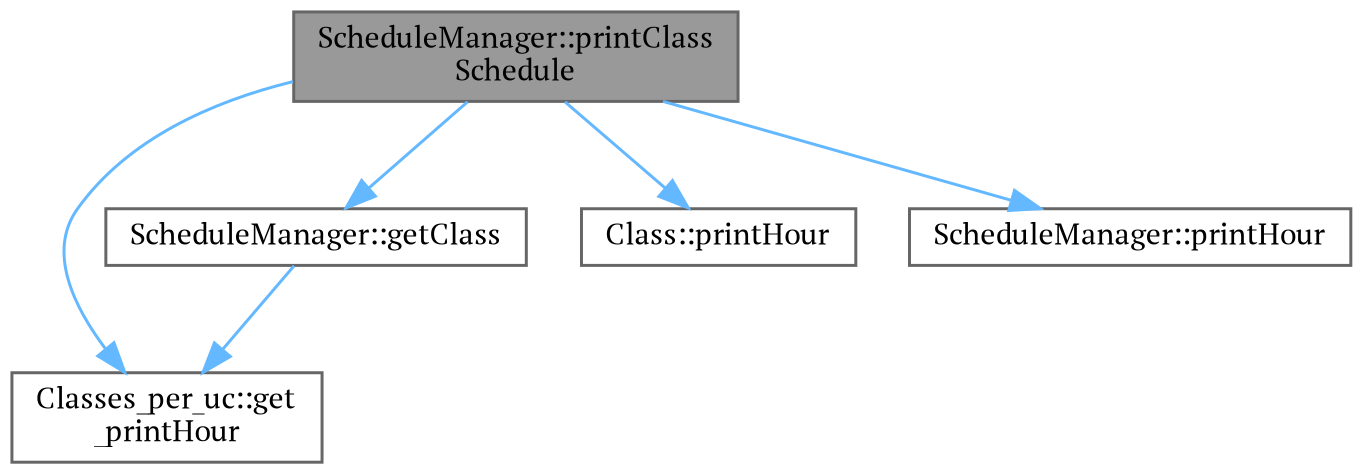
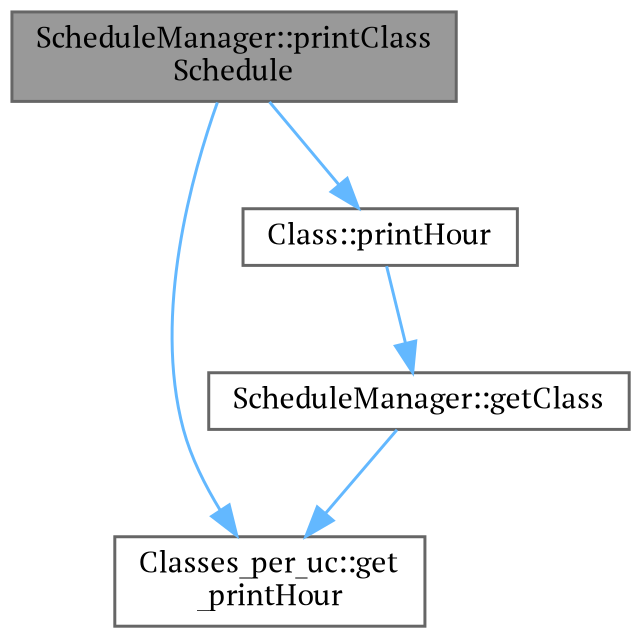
edge "ScheduleManager::printClass Schedule" -> "ScheduleManager::getClass": now "Class::printHour" -> "ScheduleManager::getClass"
node "ScheduleManager::printHour": removed
